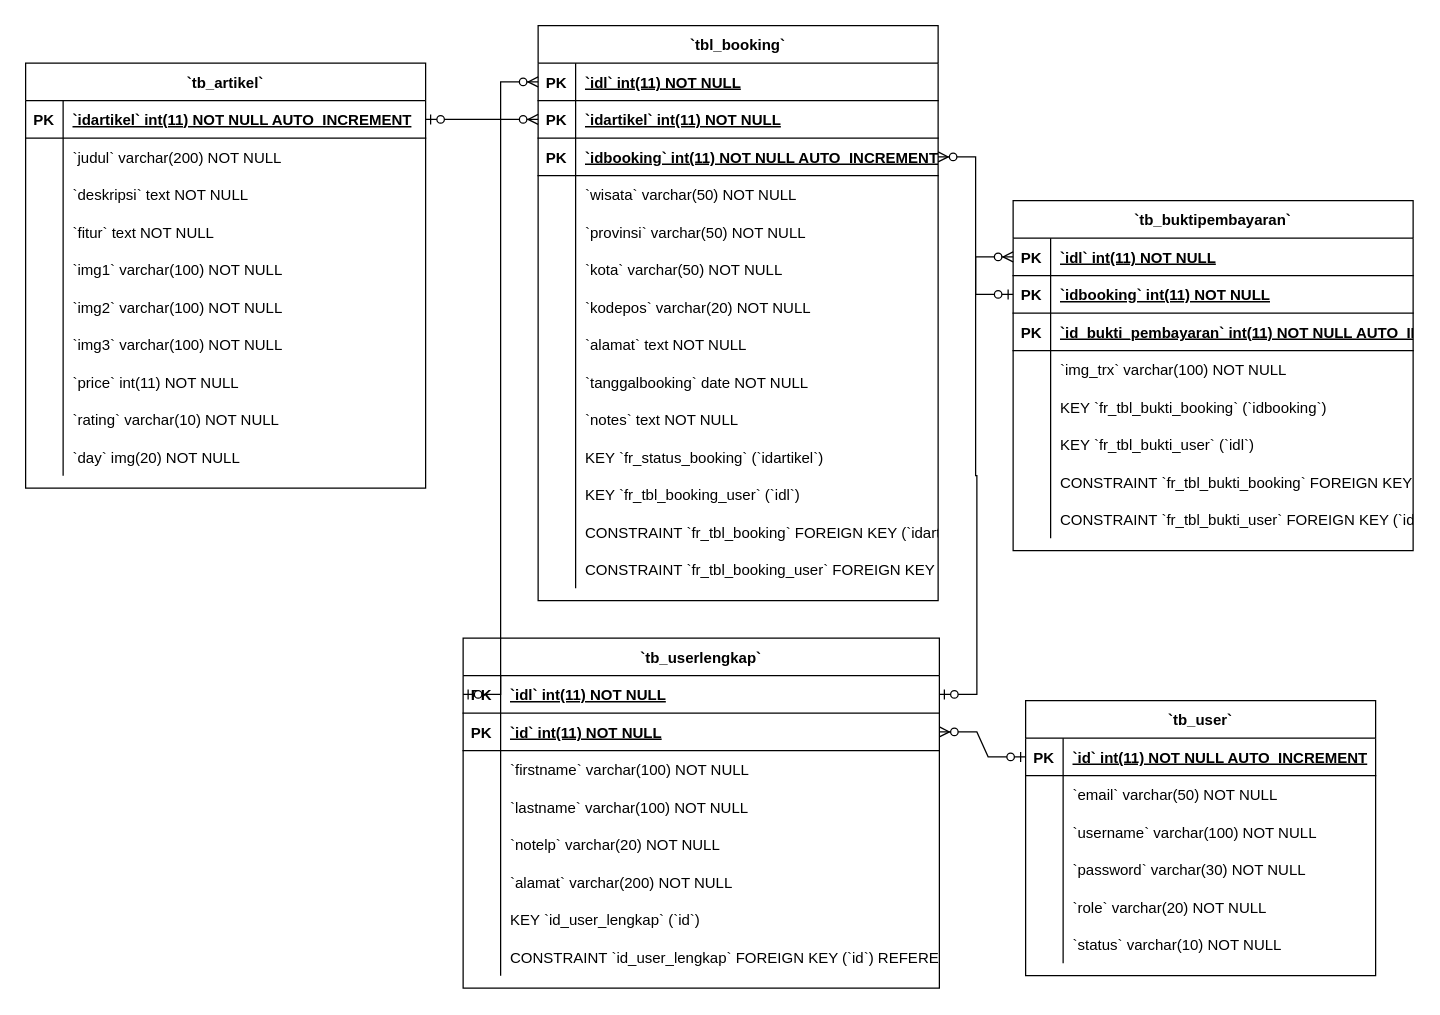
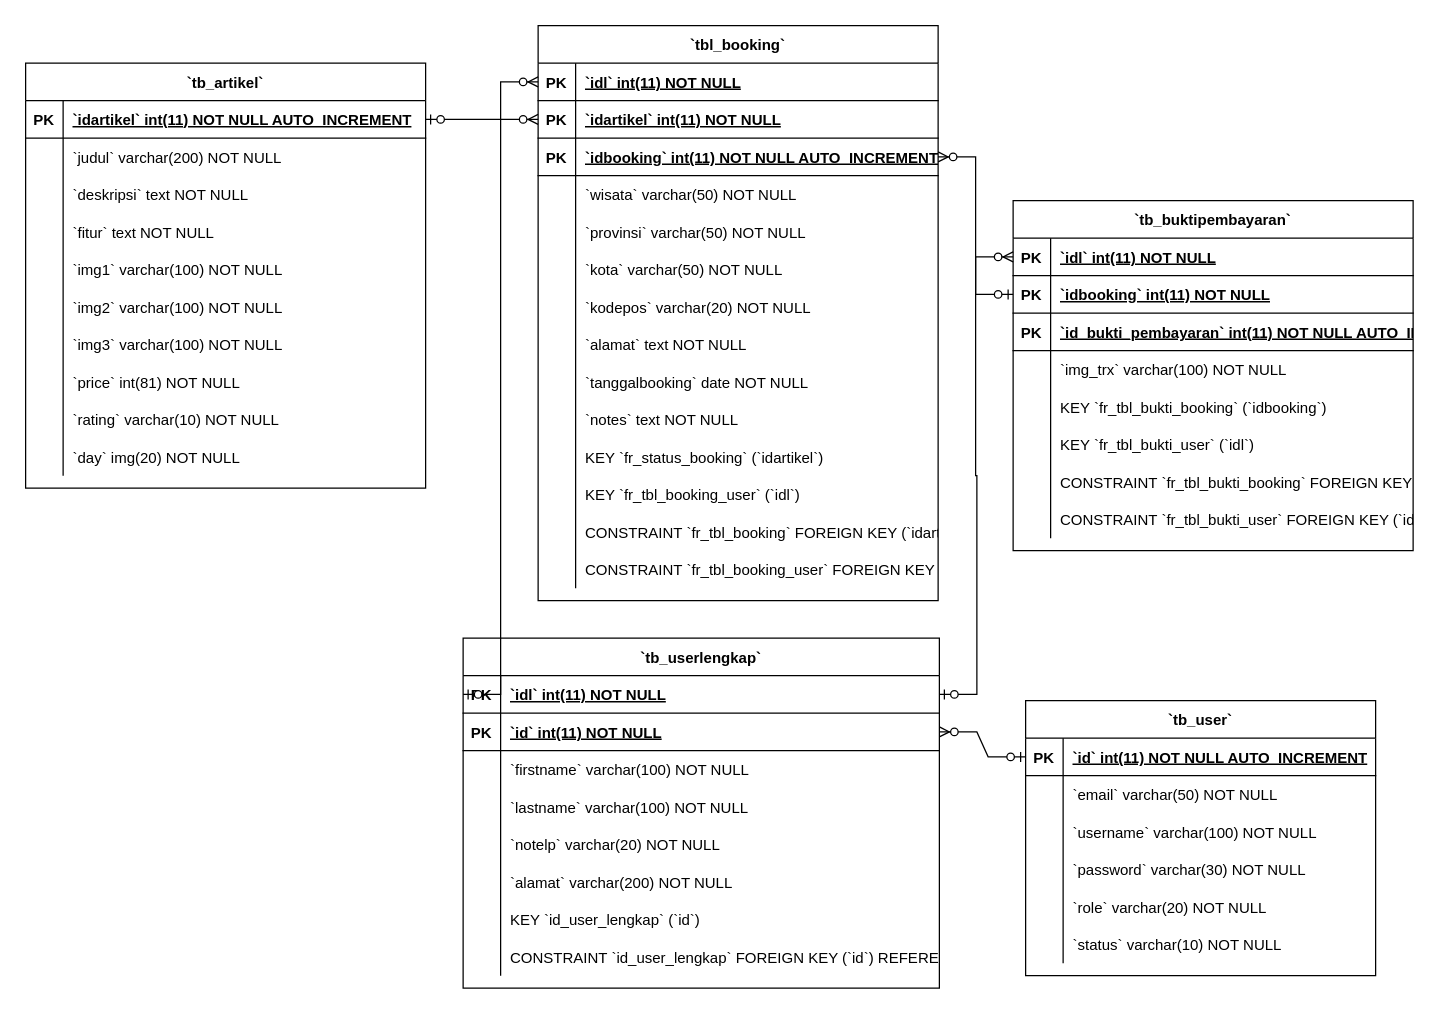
node "`price` int(11) NOT NULL": label "`price` int(11) NOT NULL" -> "`price` int(81) NOT NULL"
